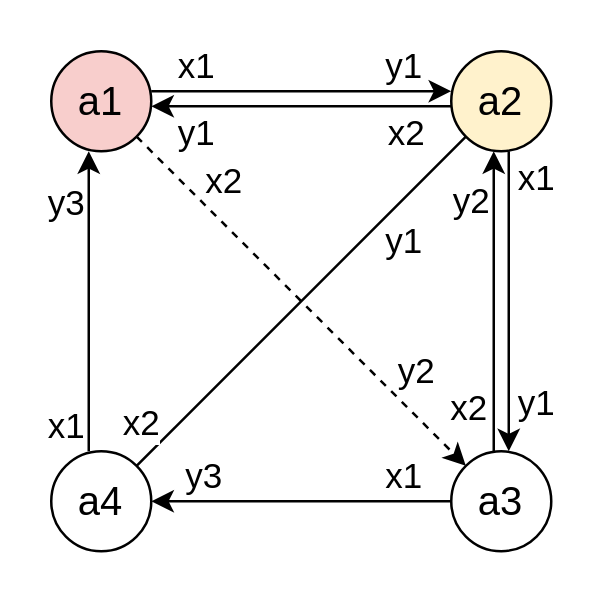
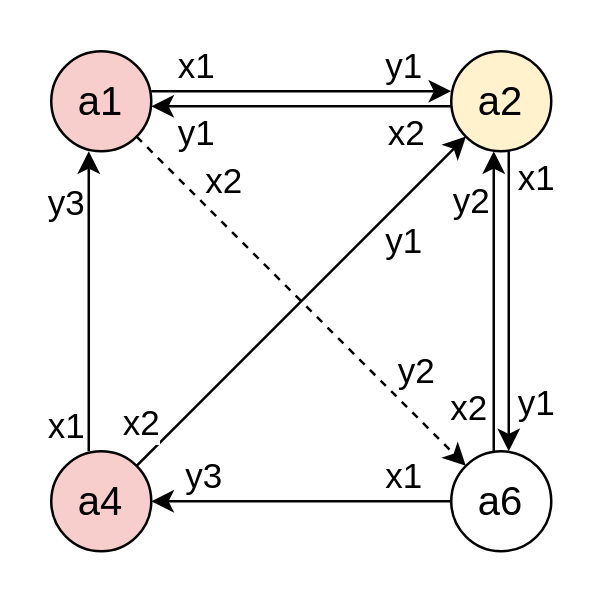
edge "a2" -- "a4": arrowhead none -> classic
node "a4": fillcolor #ffffff -> #f8cecc
node "a3": label "a3" -> "a6"
